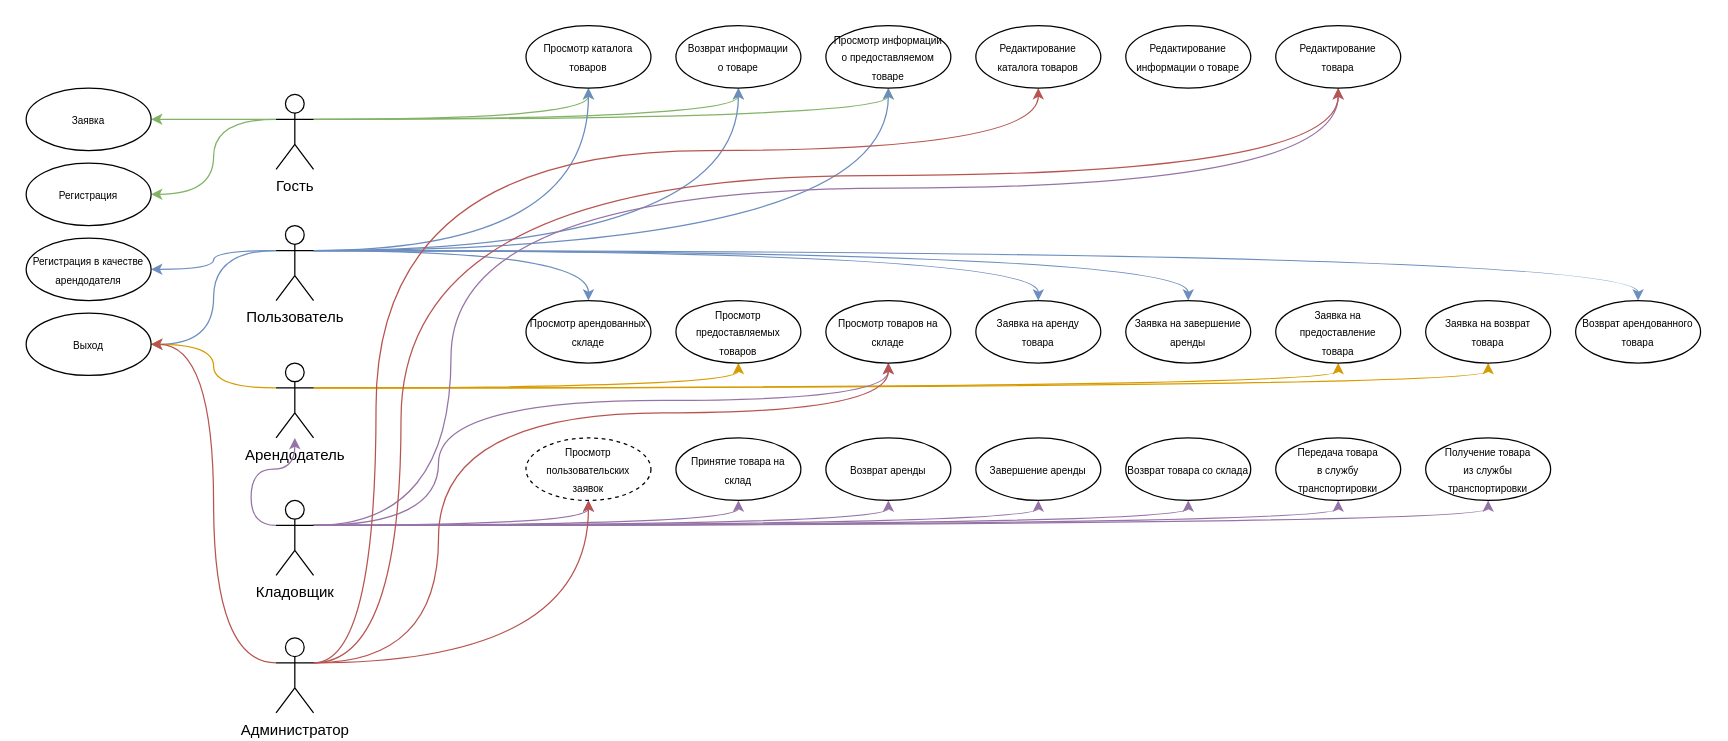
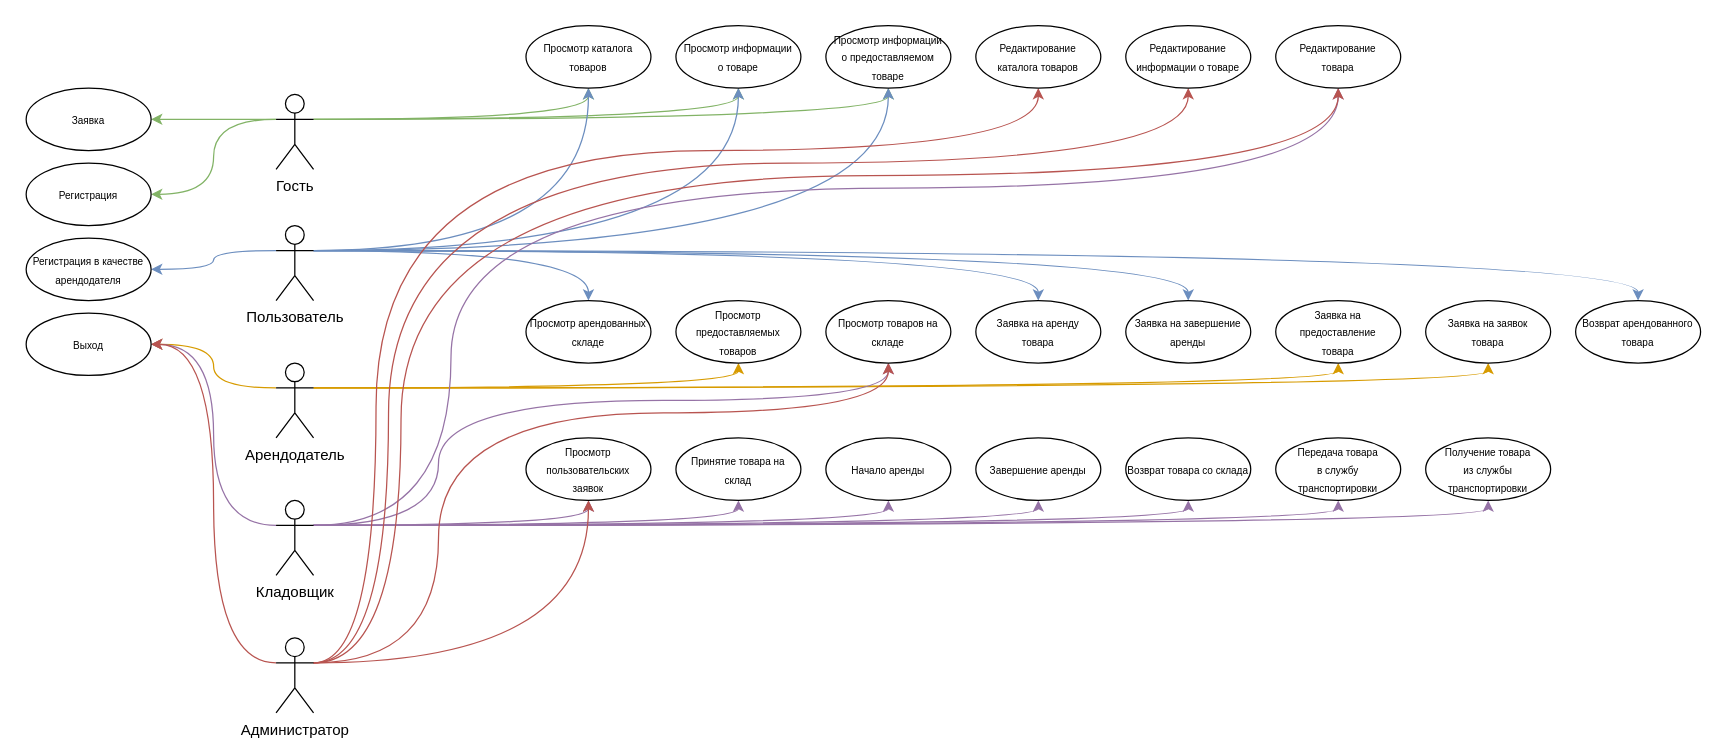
node "Возврат информации о товаре": label "Возврат информации о товаре" -> "Просмотр информации о товаре"
edge "Администратор" -> "Редактирование информации о товаре": added
edge "Пользователь" -> "Выход": removed
node "Заявка на возврат товара": label "Заявка на возврат товара" -> "Заявка на заявок товара"
node "Просмотр пользовательских заявок": style dashed -> solid
node "Возврат аренды": label "Возврат аренды" -> "Начало аренды"
edge "Кладовщик" -> "Арендодатель": now "Кладовщик" -> "Выход"
